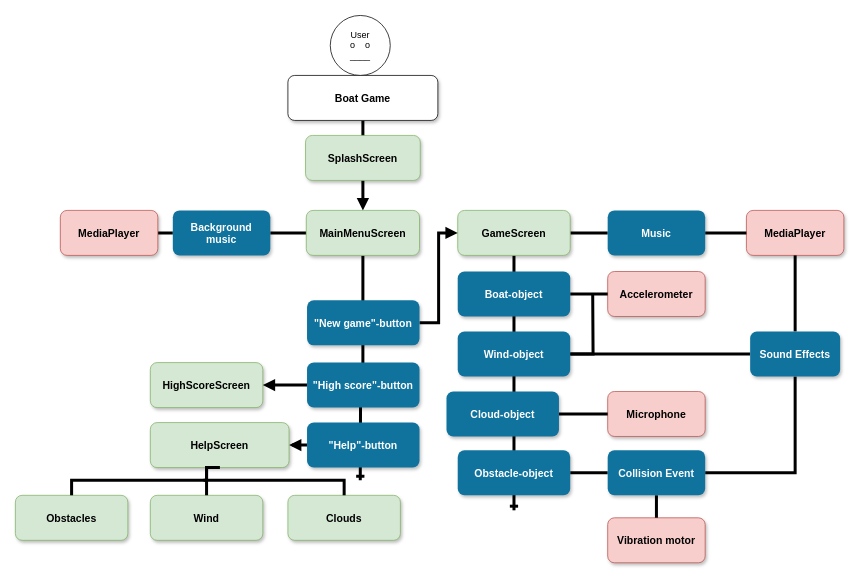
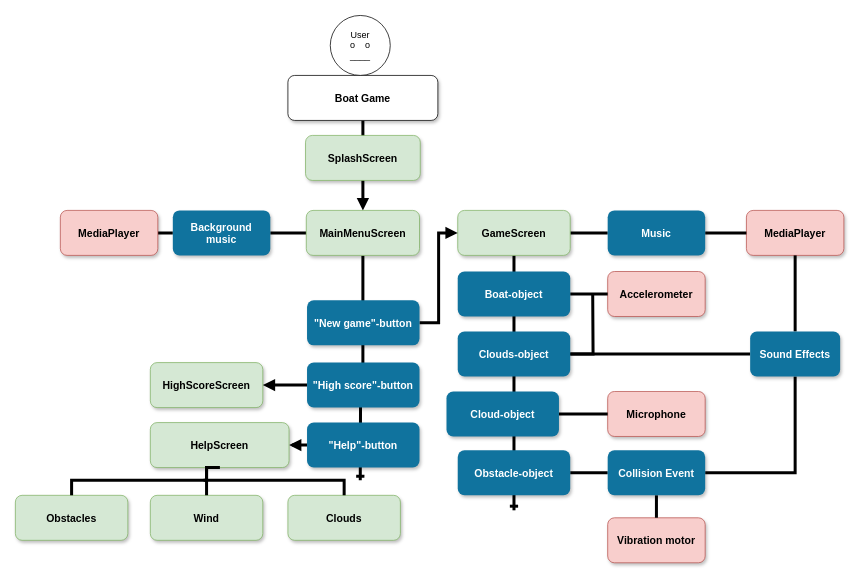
node "Wind-object": label "Wind-object" -> "Clouds-object"
